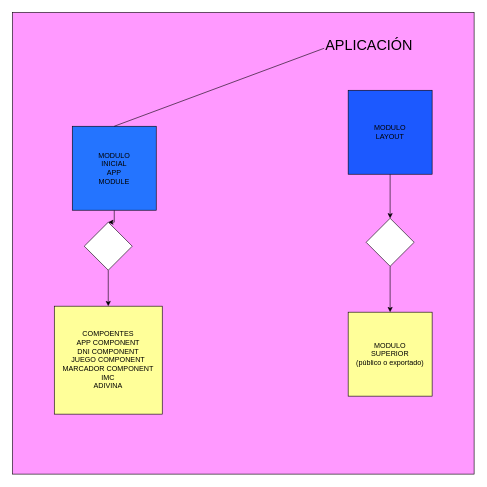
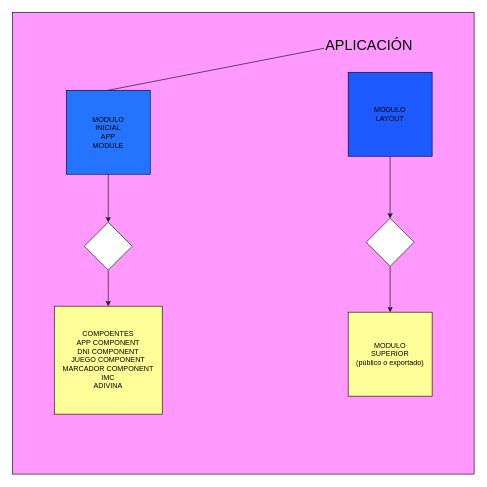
node "MODULO LAYOUT": moved (390, 132) -> (390, 114)
node "MODULO INICIAL APP MODULE": moved (114, 168) -> (108, 132)
